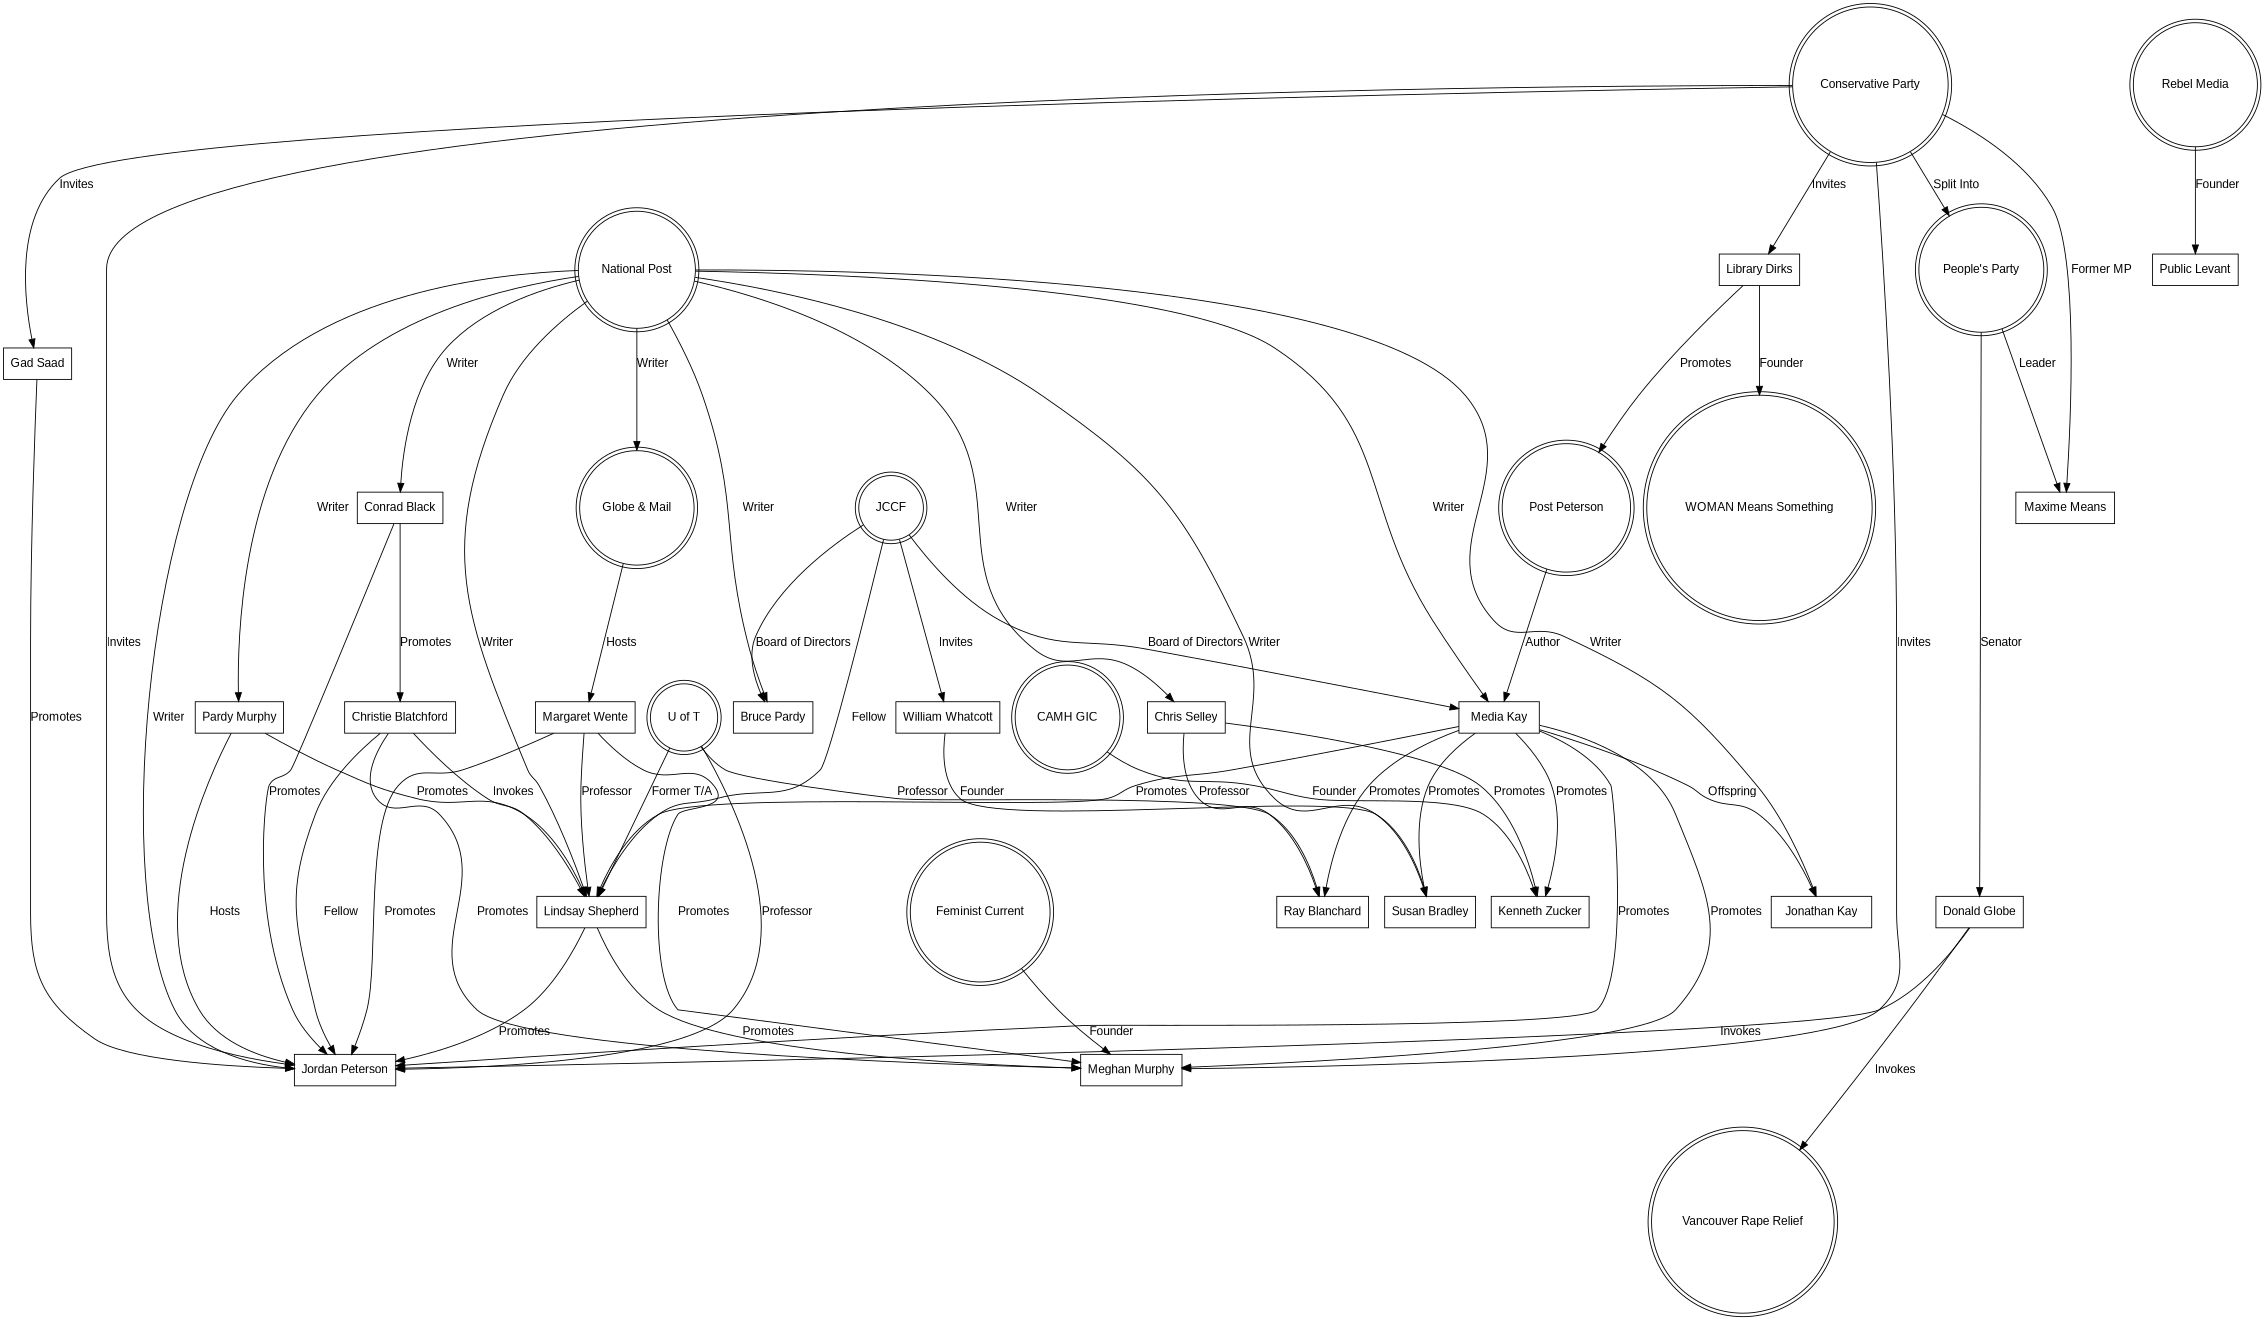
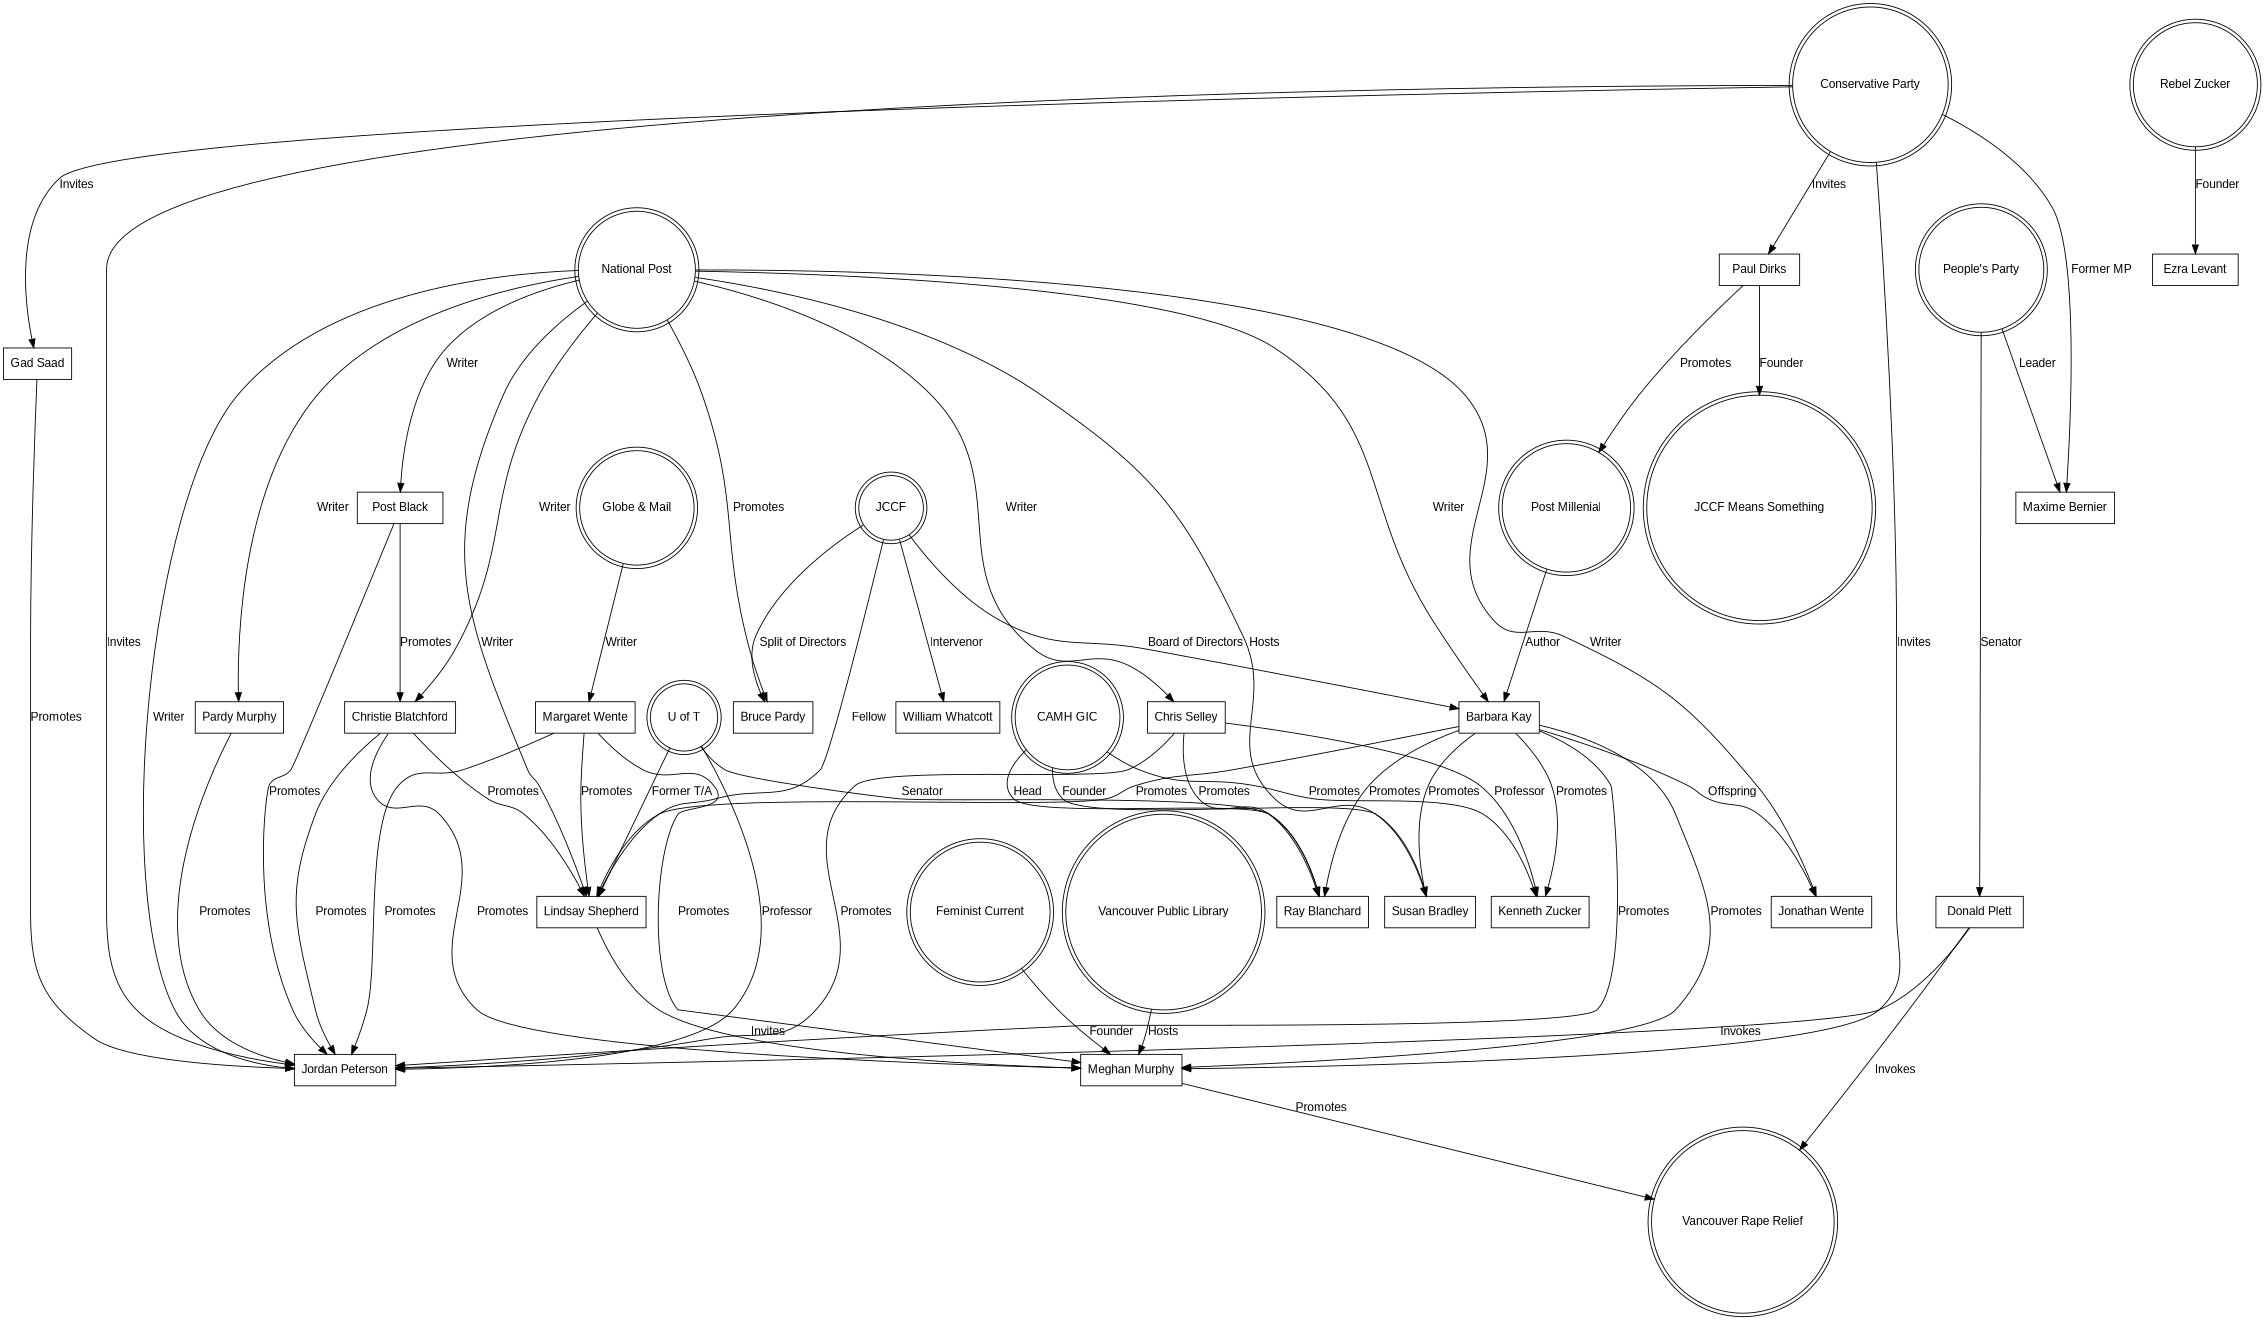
node "Rebel Media": label "Rebel Media" -> "Rebel Zucker"
edge "Conservative Party" -> "People's Party": removed, label "Split Into"
node "Library Dirks": label "Library Dirks" -> "Paul Dirks"
node "Public Levant": label "Public Levant" -> "Ezra Levant"
edge "National Post" -> "Globe & Mail": now "National Post" -> "Christie Blatchford"
node "Conrad Black": label "Conrad Black" -> "Post Black"
edge "National Post" -> "Bruce Pardy": label "Writer" -> "Promotes"
node "Post Peterson": label "Post Peterson" -> "Post Millenial"
node "WOMAN Means Something": label "WOMAN Means Something" -> "JCCF Means Something"
node "Maxime Means": label "Maxime Means" -> "Maxime Bernier"
edge "Globe & Mail" -> "Margaret Wente": label "Hosts" -> "Writer"
edge "JCCF" -> "Bruce Pardy": label "Board of Directors" -> "Split of Directors"
edge "JCCF" -> "William Whatcott": label "Invites" -> "Intervenor"
edge "National Post" -> "Susan Bradley": label "Writer" -> "Hosts"
node "Media Kay": label "Media Kay" -> "Barbara Kay"
edge "Christie Blatchford" -> "Lindsay Shepherd": label "Invokes" -> "Promotes"
edge "Margaret Wente" -> "Lindsay Shepherd": label "Professor" -> "Promotes"
edge "U of T" -> "Ray Blanchard": label "Professor" -> "Senator"
edge "Chris Selley" -> "Ray Blanchard": label "Professor" -> "Promotes"
edge "CAMH GIC" -> "Kenneth Zucker": label "Founder" -> "Promotes"
edge "Chris Selley" -> "Kenneth Zucker": label "Promotes" -> "Professor"
edge "Pardy Murphy" -> "Lindsay Shepherd": removed, label "Promotes"
edge "CAMH GIC" -> "Ray Blanchard": added, label "Head"
edge "William Whatcott" -> "Susan Bradley": now "CAMH GIC" -> "Susan Bradley"
edge "Pardy Murphy" -> "Jordan Peterson": label "Hosts" -> "Promotes"
edge "Christie Blatchford" -> "Jordan Peterson": label "Fellow" -> "Promotes"
node "Vancouver Public Library": added
node "Jonathan Kay": label "Jonathan Kay" -> "Jonathan Wente"
node "Donald Globe": label "Donald Globe" -> "Donald Plett"
edge "Lindsay Shepherd" -> "Jordan Peterson": now "Chris Selley" -> "Jordan Peterson"
edge "Lindsay Shepherd" -> "Meghan Murphy": label "Promotes" -> "Invites"
edge "Meghan Murphy" -> "Vancouver Rape Relief": added, label "Promotes"
